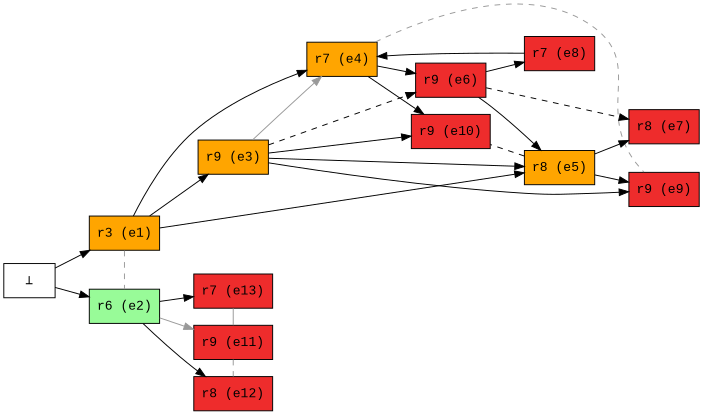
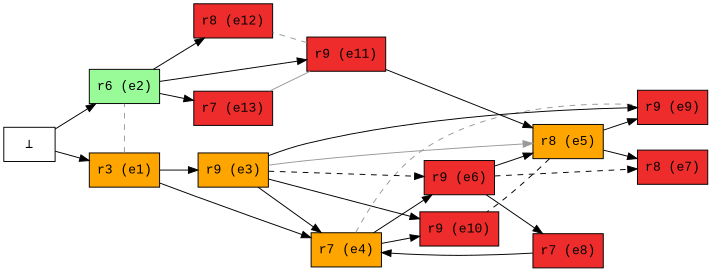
edge "r9 (e3)" -> "r7 (e4)": color gray60 -> black
edge "r9 (e3)" -> "r8 (e5)": color black -> gray60
edge "r3 (e1)" -> "r8 (e5)": now "r9 (e11)" -> "r8 (e5)"
edge "r6 (e2)" -> "r9 (e11)": color gray60 -> black
